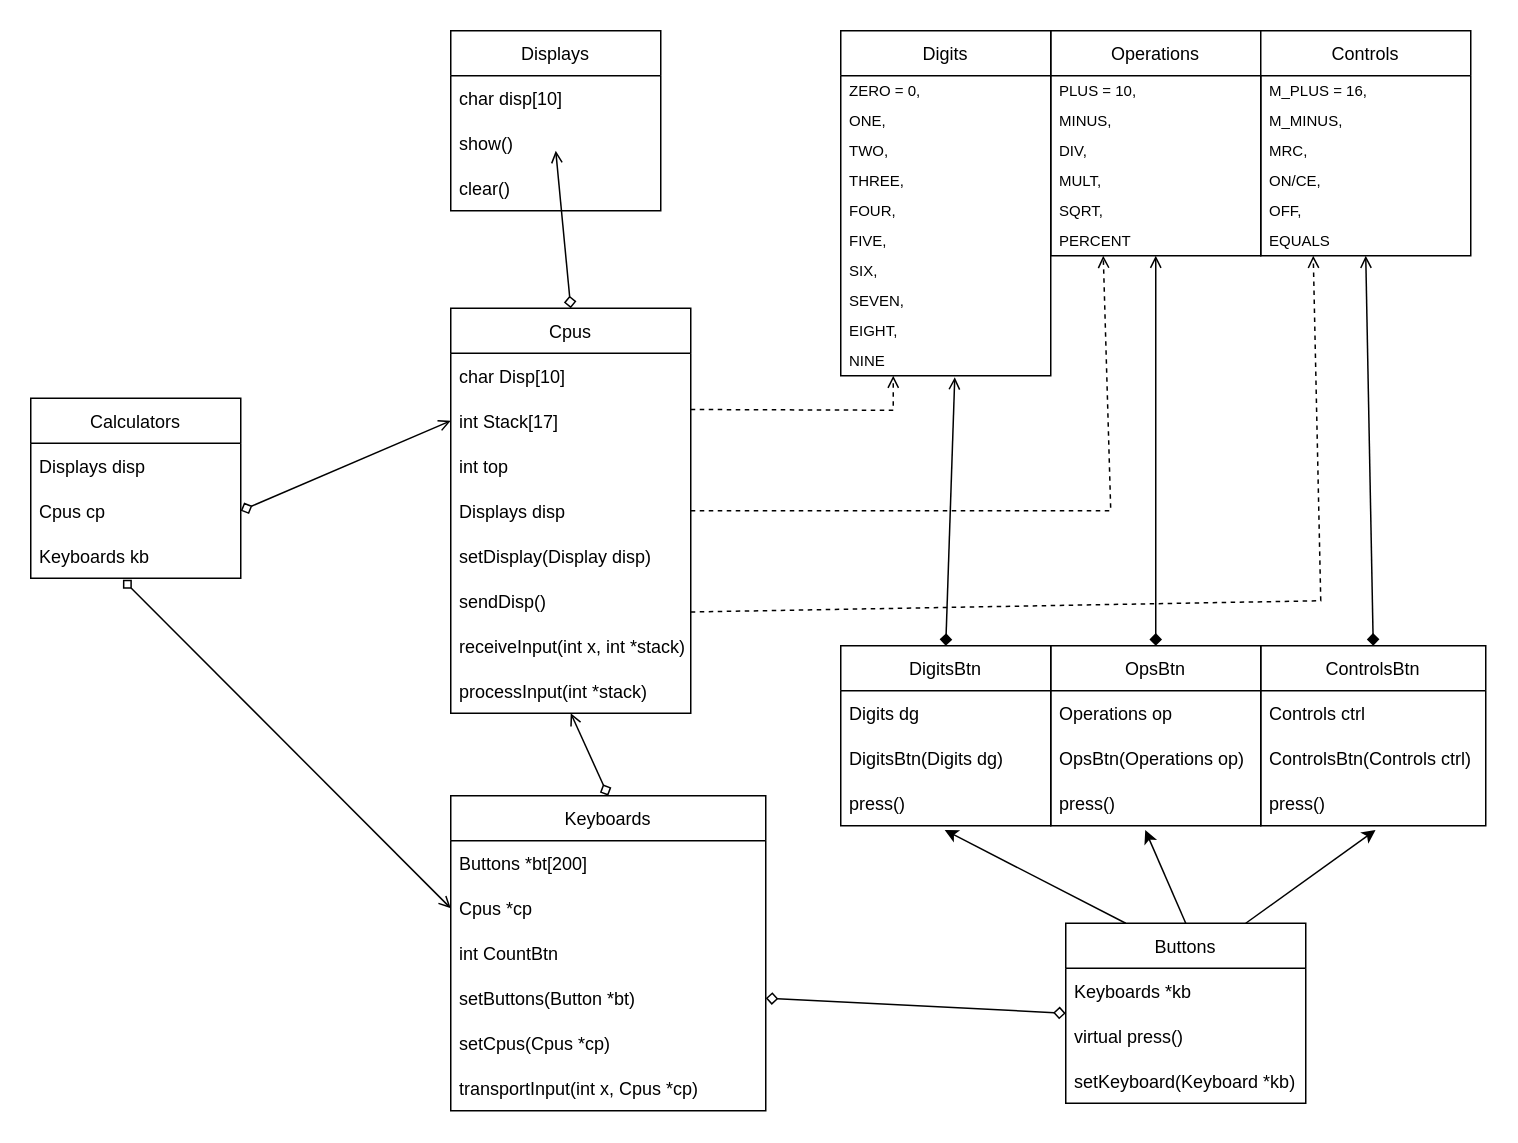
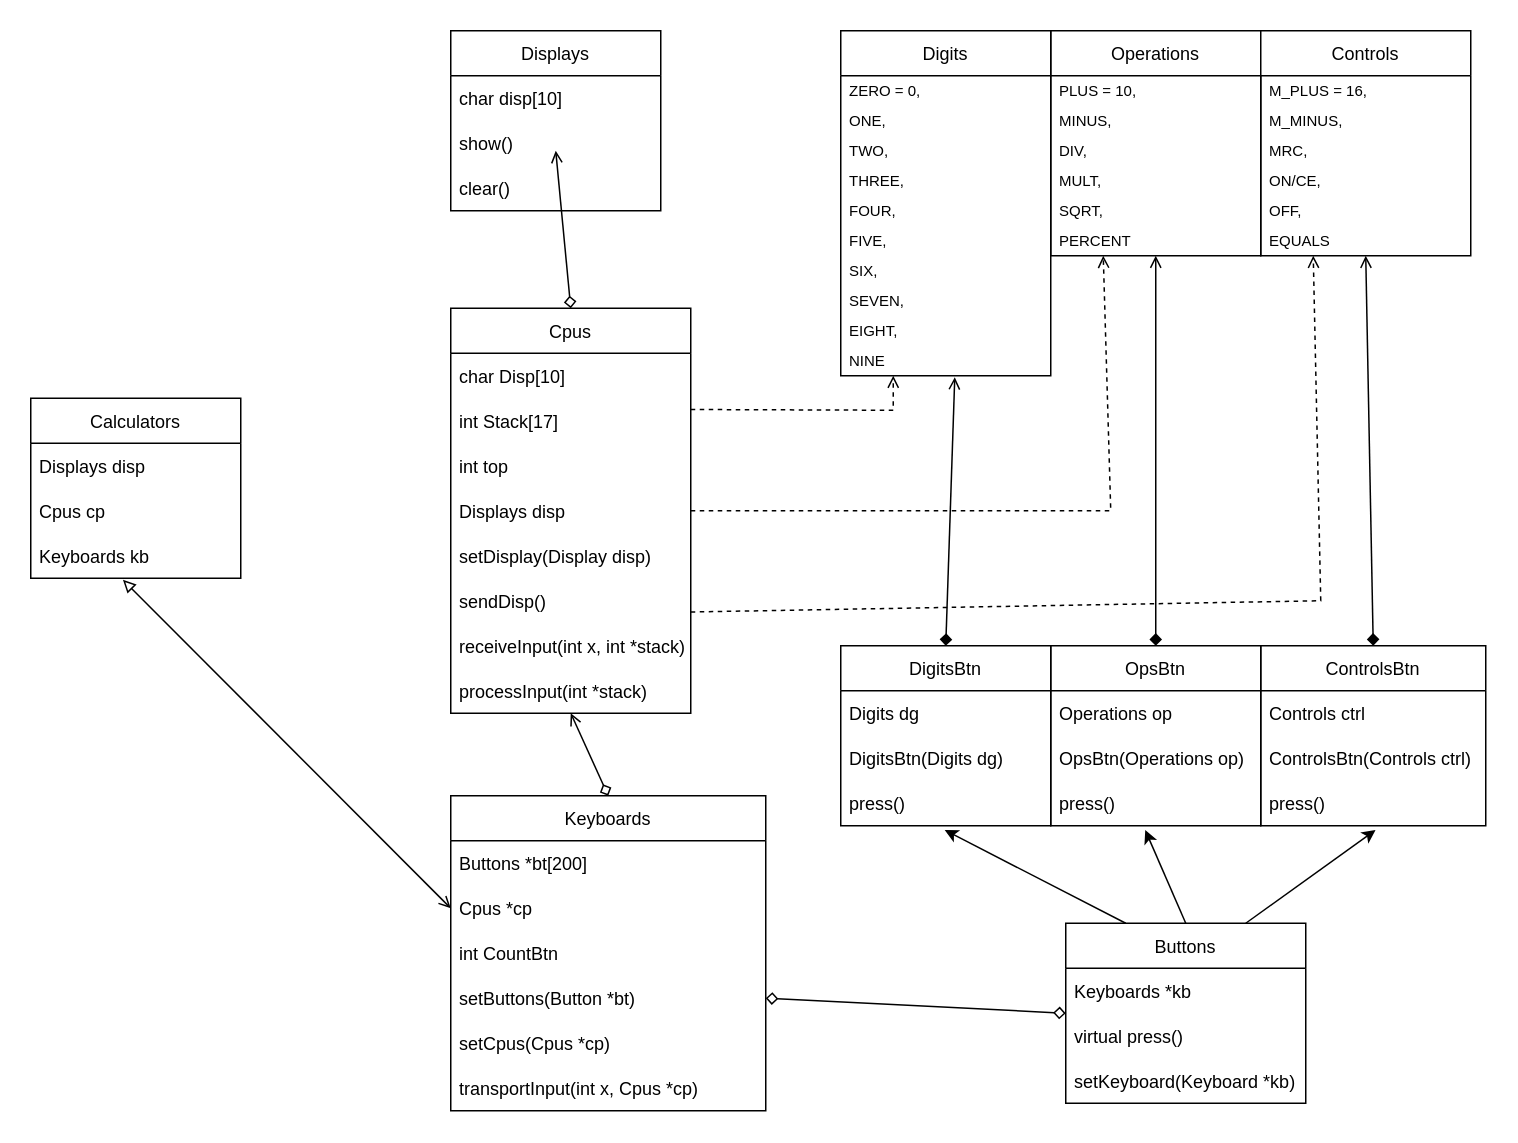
edge "int Stack[17]" -- "Cpus cp": removed
edge "Keyboards kb" -- "Cpus *cp": arrowhead diamond -> block
